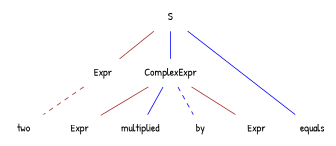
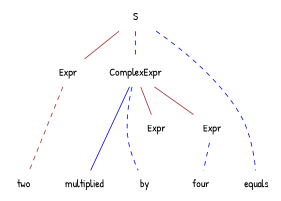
edge "S" -- "ComplexExpr": style solid -> dashed
edge "S" -- "equals": style solid -> dashed
node "four": added
